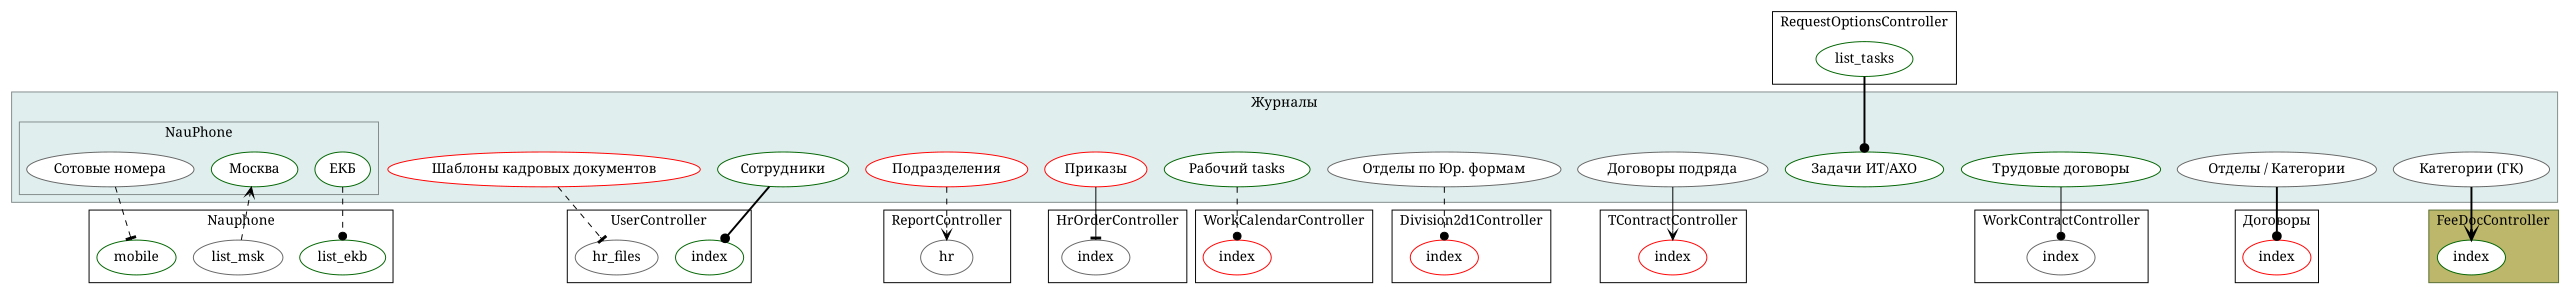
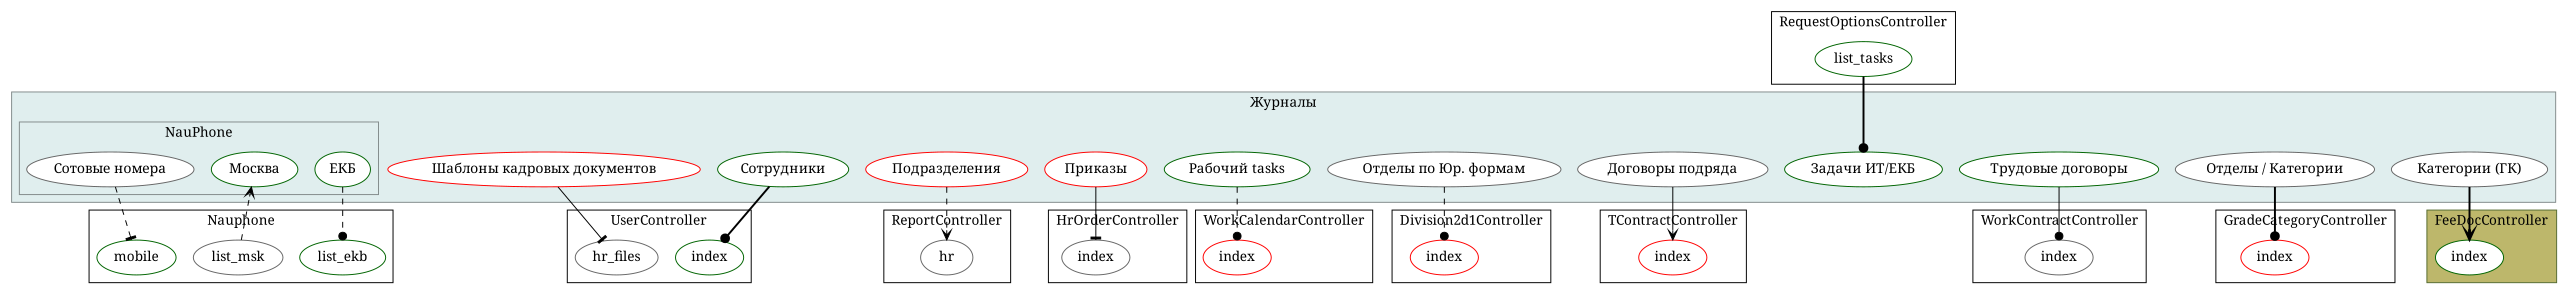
node "Задачи ИТ/АХО": label "Задачи ИТ/АХО" -> "Задачи ИТ/ЕКБ"
edge "Шаблоны кадровых документов" -> "hr_files": style dashed -> solid
cluster "Договоры": label "Договоры" -> "GradeCategoryController"
